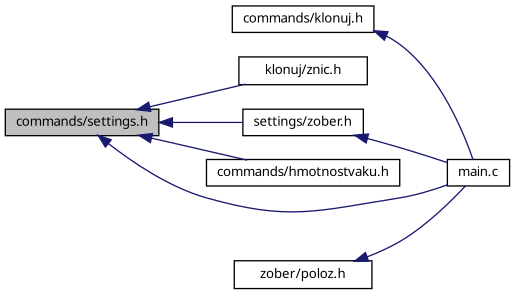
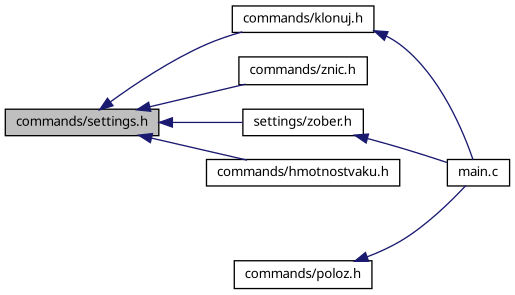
node "klonuj/znic.h": label "klonuj/znic.h" -> "commands/znic.h"
edge "main.c" -> "commands/settings.h": now "commands/klonuj.h" -> "commands/settings.h"
node "zober/poloz.h": label "zober/poloz.h" -> "commands/poloz.h"
